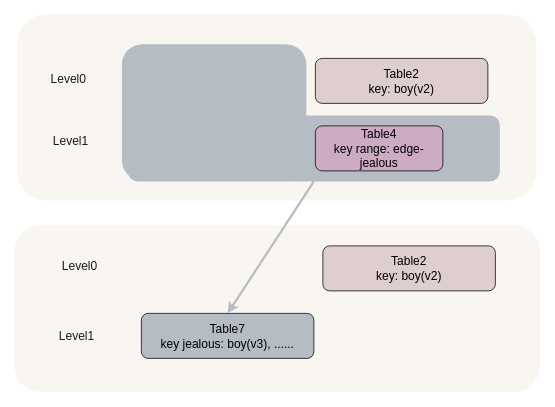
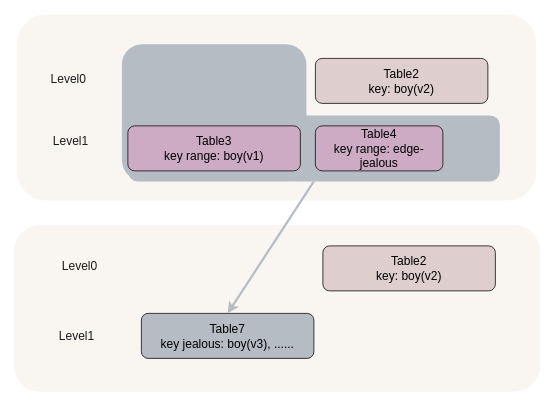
node "Table3 key range: boy(v1)": added
